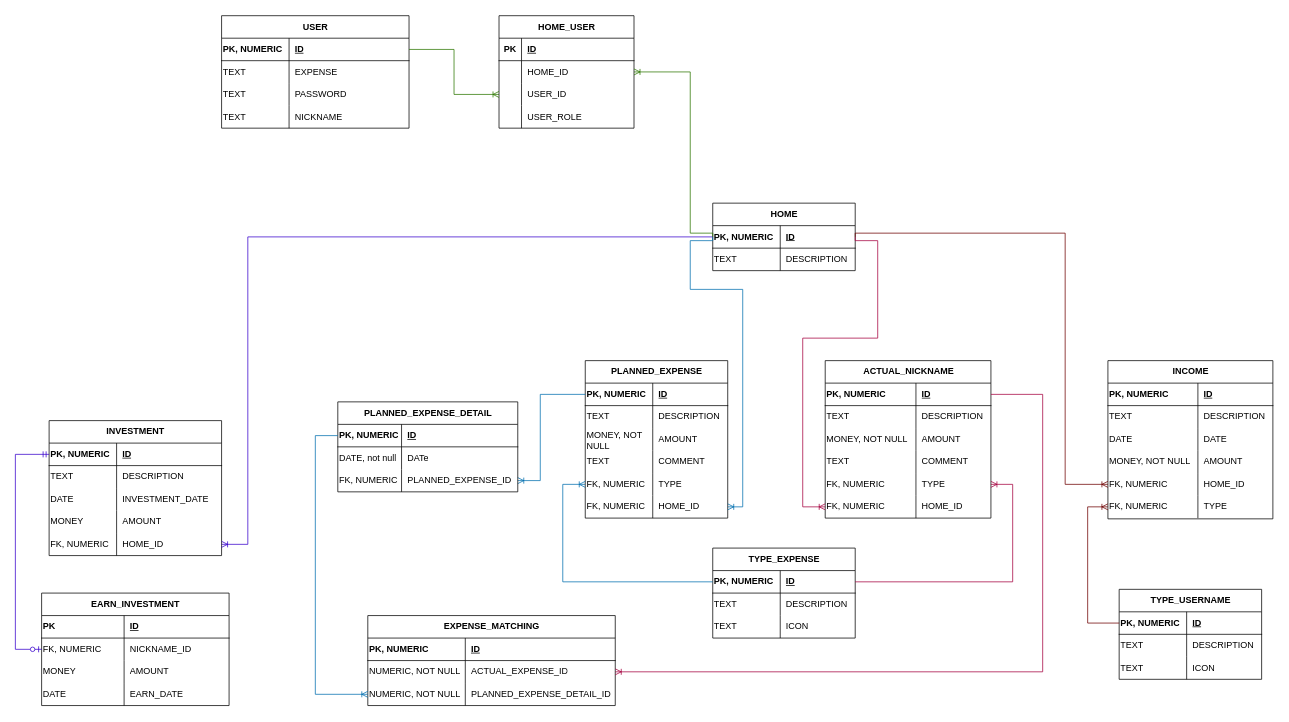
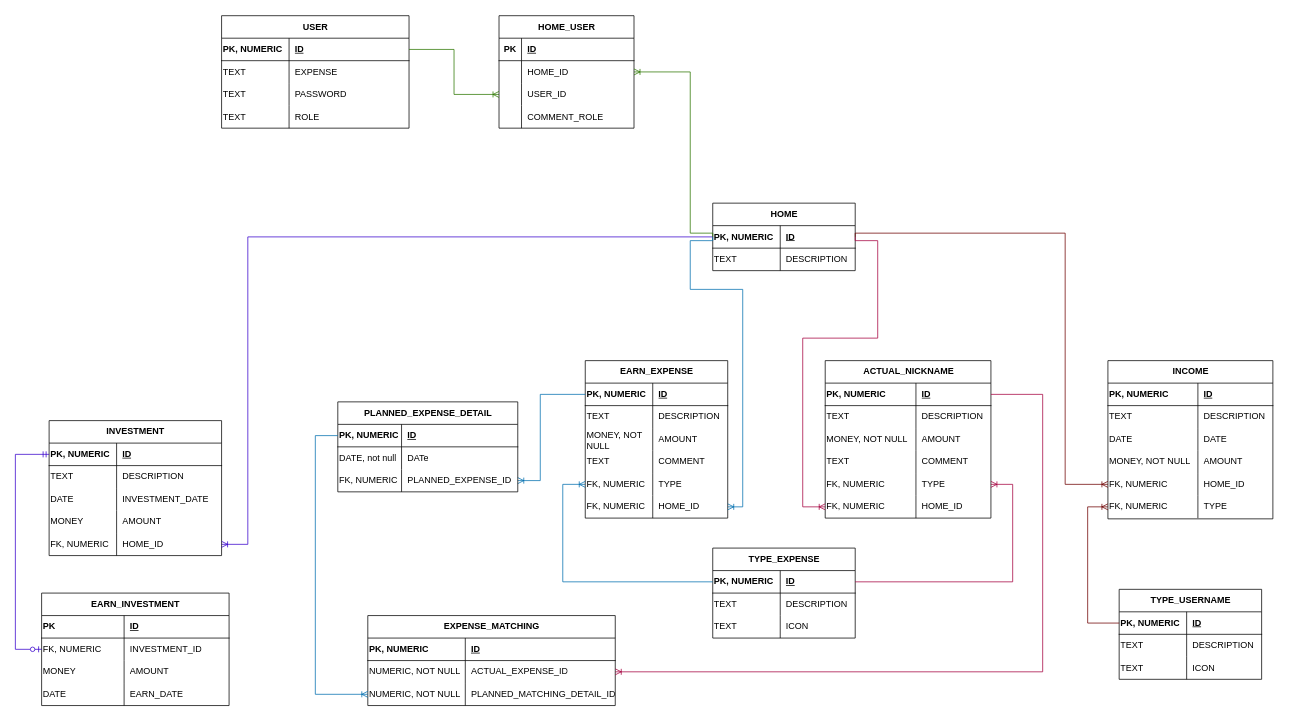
node "NICKNAME": label "NICKNAME" -> "ROLE"
node "USER_ROLE": label "USER_ROLE" -> "COMMENT_ROLE"
node "PLANNED_EXPENSE": label "PLANNED_EXPENSE" -> "EARN_EXPENSE"
node "NICKNAME_ID": label "NICKNAME_ID" -> "INVESTMENT_ID"
node "PLANNED_EXPENSE_DETAIL_ID": label "PLANNED_EXPENSE_DETAIL_ID" -> "PLANNED_MATCHING_DETAIL_ID"
